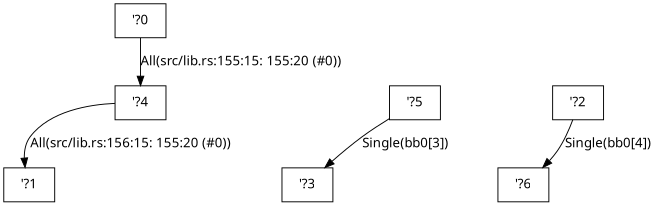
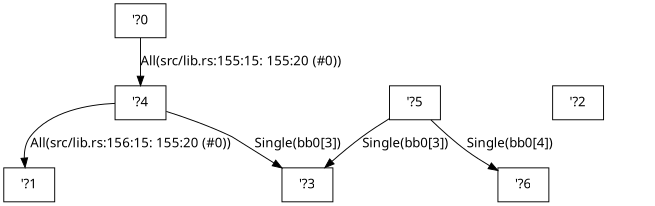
edge "'?4" -> "'?3": added, label "Single(bb0[3])"
edge "'?2" -> "'?6": now "'?5" -> "'?6"
